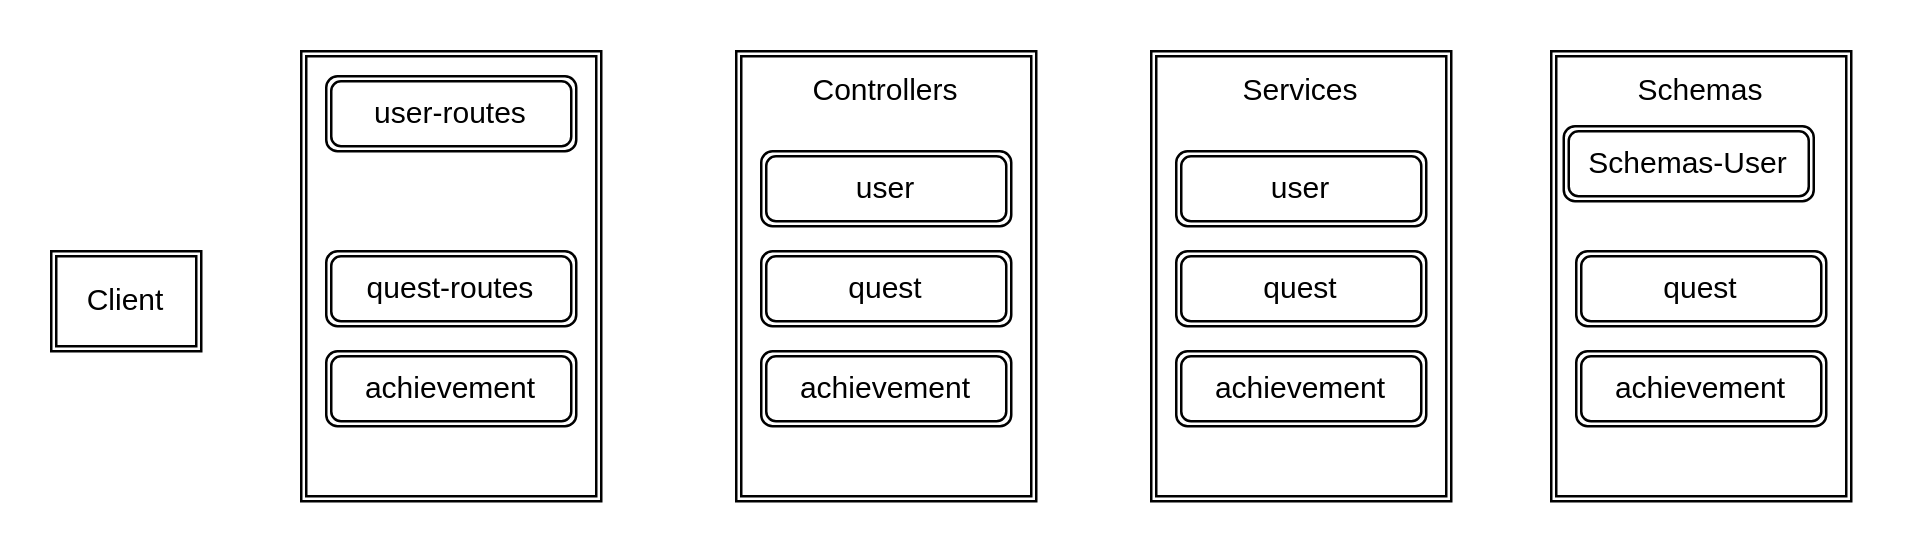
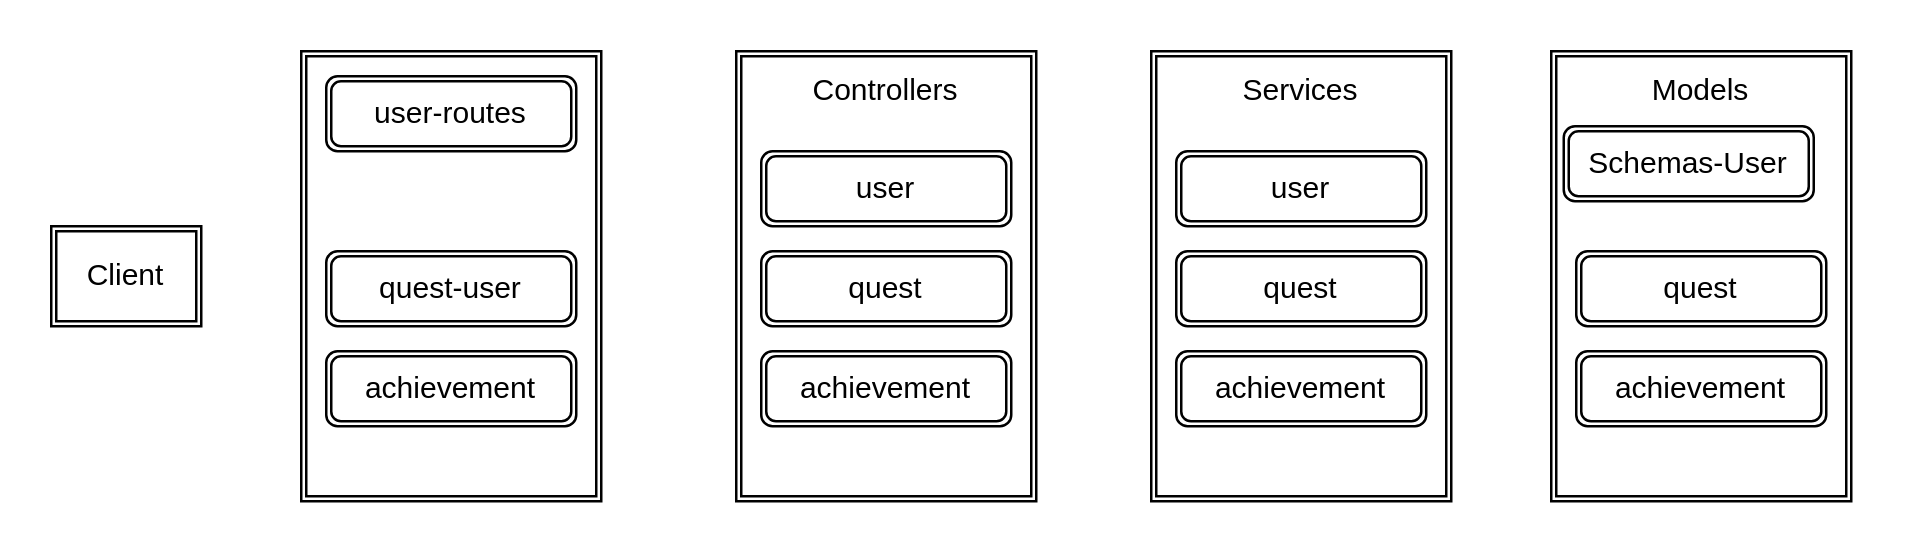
node "Schemas": label "Schemas" -> "Models"
node "quest-routes": label "quest-routes" -> "quest-user"
node "Client": moved (126, 301) -> (126, 276)
